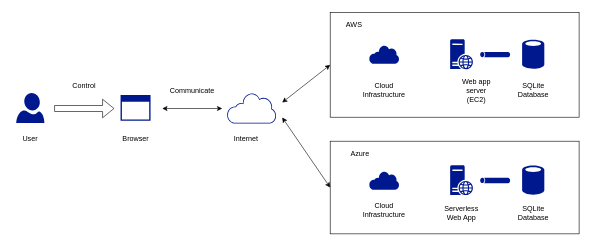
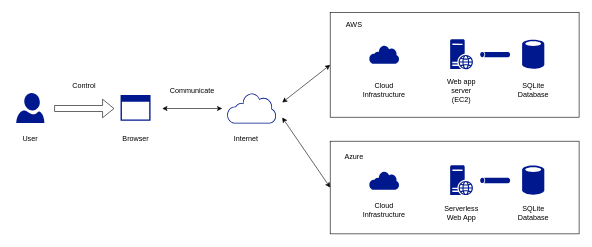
node "Web app server (EC2)": moved (477, 90) -> (462, 90)
node "Azure": moved (360, 154) -> (354, 157)
